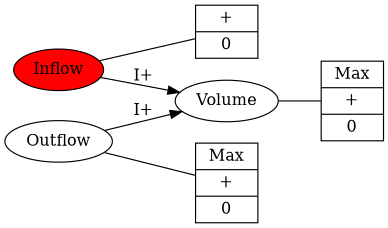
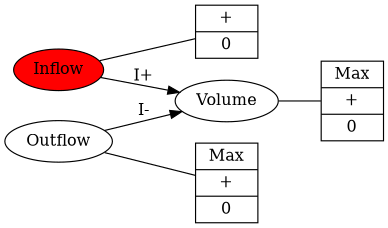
edge "Outflow" -> "Volume": label "I+" -> "I-"
